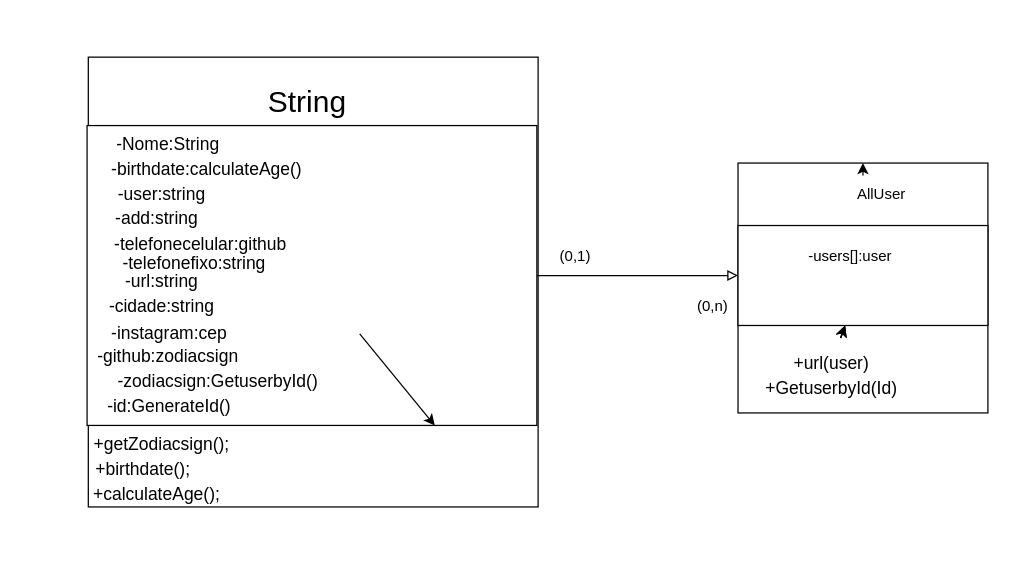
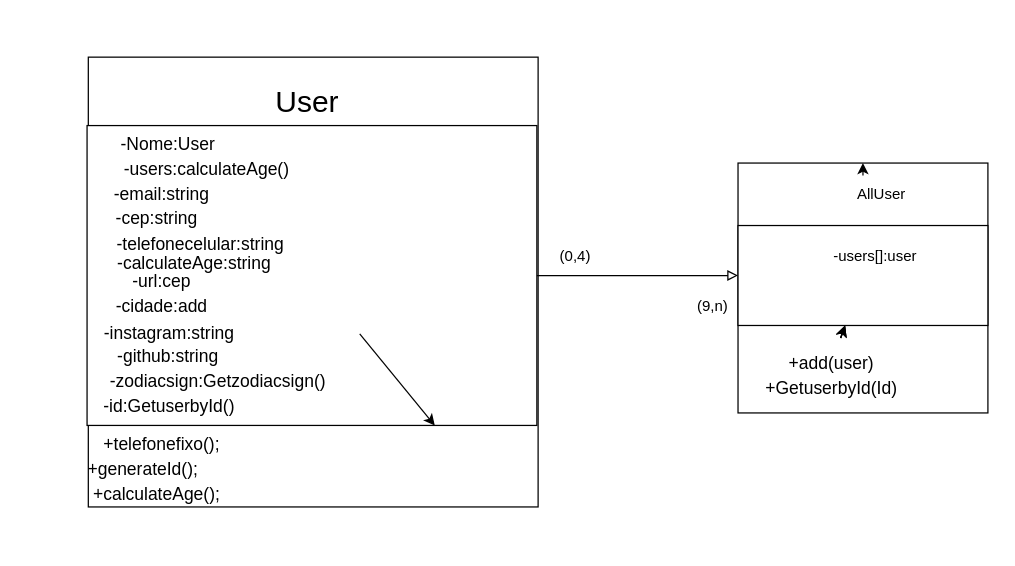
node "String": label "String" -> "User"
node "-Nome:String": label "-Nome:String" -> "-Nome:User"
node "-birthdate:calculateAge()": label "-birthdate:calculateAge()" -> "-users:calculateAge()"
node "-user:string": label "-user:string" -> "-email:string"
node "-add:string": label "-add:string" -> "-cep:string"
node "-telefonecelular:github": label "-telefonecelular:github" -> "-telefonecelular:string"
node "(0,1)": label "(0,1)" -> "(0,4)"
node "-users[]:user": moved (851, 257) -> (876, 257)
node "-telefonefixo:string": label "-telefonefixo:string" -> "-calculateAge:string"
node "-url:string": label "-url:string" -> "-url:cep"
node "-cidade:string": label "-cidade:string" -> "-cidade:add"
node "(0,n)": label "(0,n)" -> "(9,n)"
node "-instagram:cep": label "-instagram:cep" -> "-instagram:string"
node "-github:zodiacsign": label "-github:zodiacsign" -> "-github:string"
node "+url(user)": label "+url(user)" -> "+add(user)"
node "-zodiacsign:GetuserbyId()": label "-zodiacsign:GetuserbyId()" -> "-zodiacsign:Getzodiacsign()"
node "-id:GenerateId()": label "-id:GenerateId()" -> "-id:GetuserbyId()"
node "+getZodiacsign();": label "+getZodiacsign();" -> "+telefonefixo();"
node "+birthdate();": label "+birthdate();" -> "+generateId();"
